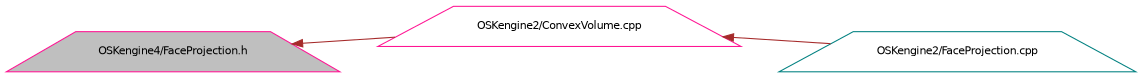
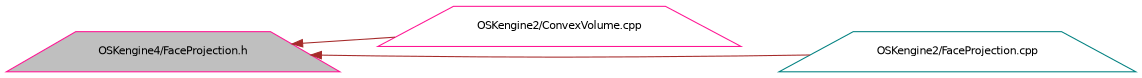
edge "OSKengine2/FaceProjection.cpp" -> "OSKengine2/ConvexVolume.cpp": now "OSKengine2/FaceProjection.cpp" -> "OSKengine4/FaceProjection.h"
